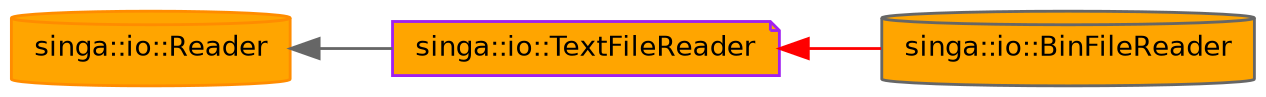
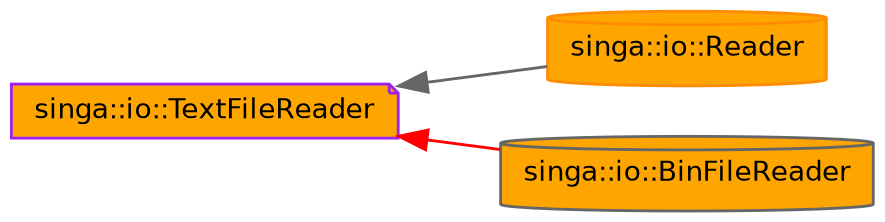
edge "singa::io::TextFileReader" -> "singa::io::Reader": reversed
